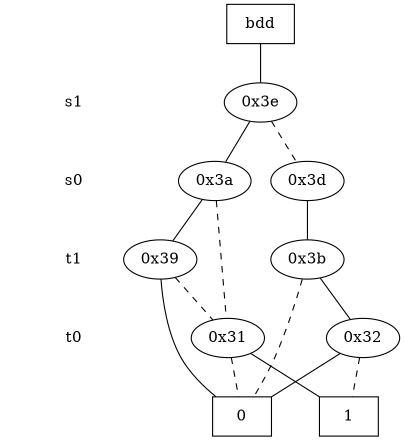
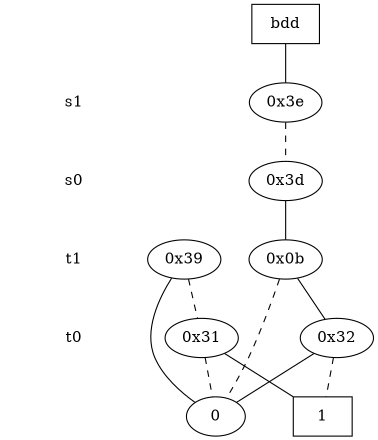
node "0x3a": removed
node "0x3b": label "0x3b" -> "0x0b"
node "0": shape box -> ellipse
